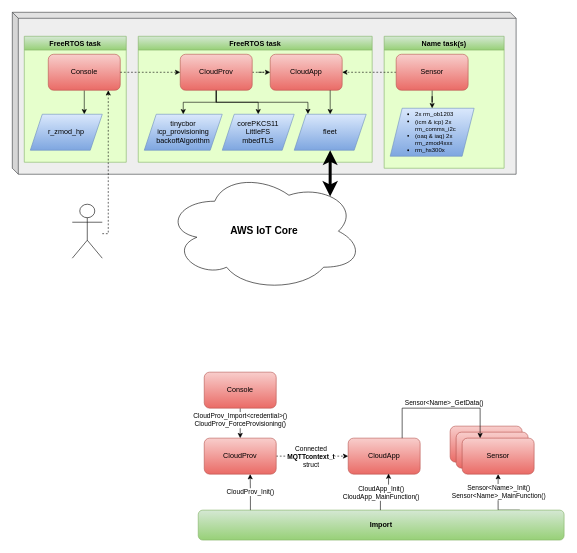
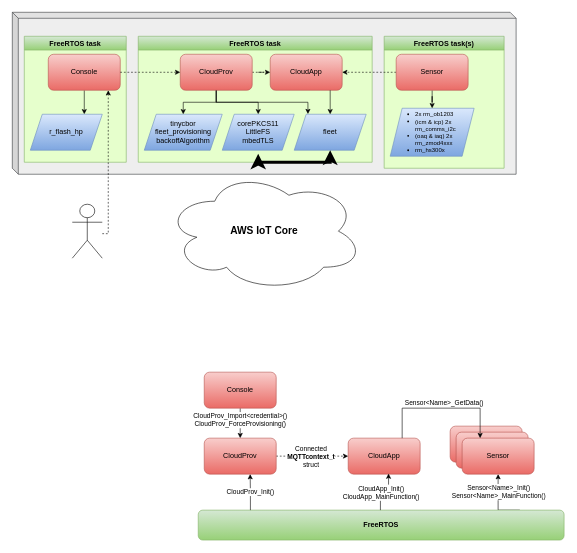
node "Name task(s)": label "Name task(s)" -> "FreeRTOS task(s)"
node "r_zmod_hp": label "r_zmod_hp" -> "r_flash_hp"
node "tinycbor icp_provisioning backoffAlgorithm": label "tinycbor icp_provisioning backoffAlgorithm" -> "tinycbor fleet_provisioning backoffAlgorithm"
edge "fleet" -- "AWS IoT Core": now "fleet" -- "corePKCS11 LittleFS mbedTLS"
node "Import": label "Import" -> "FreeRTOS"
